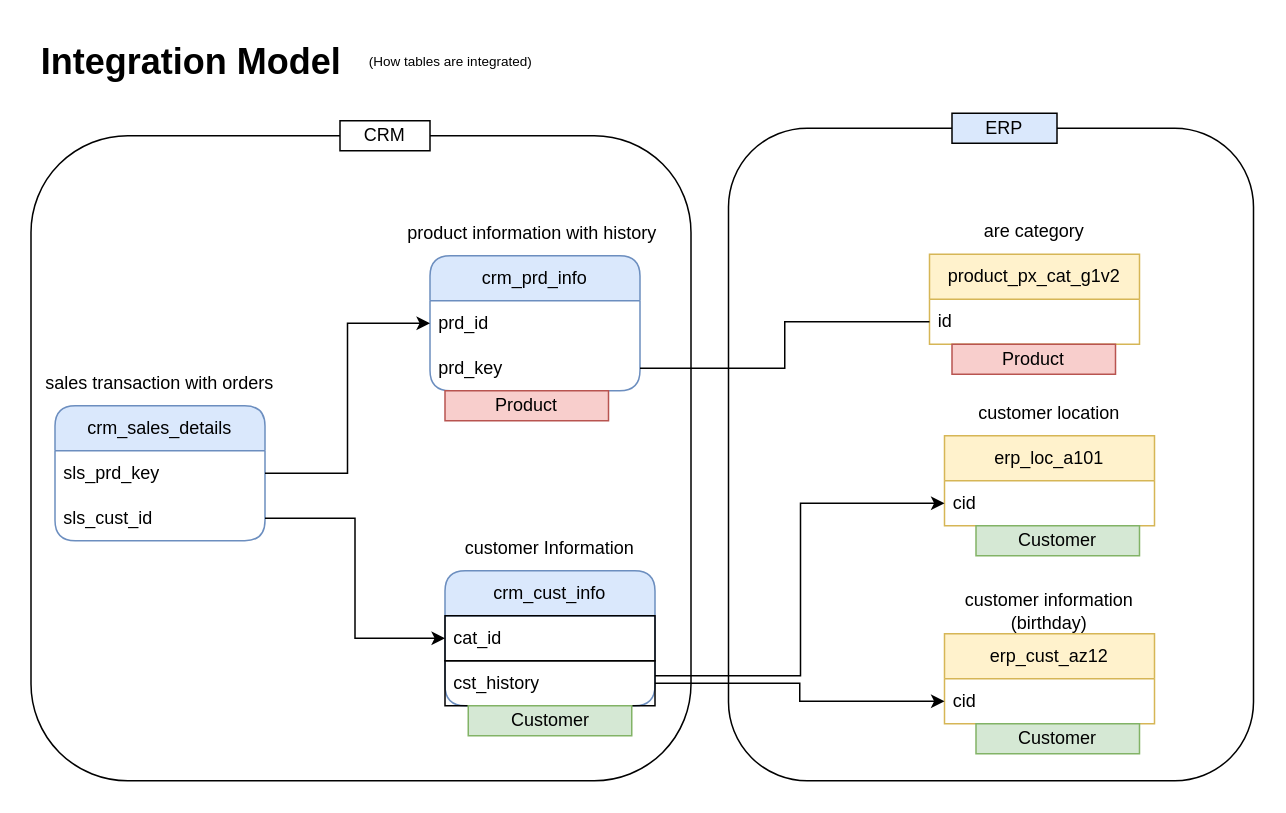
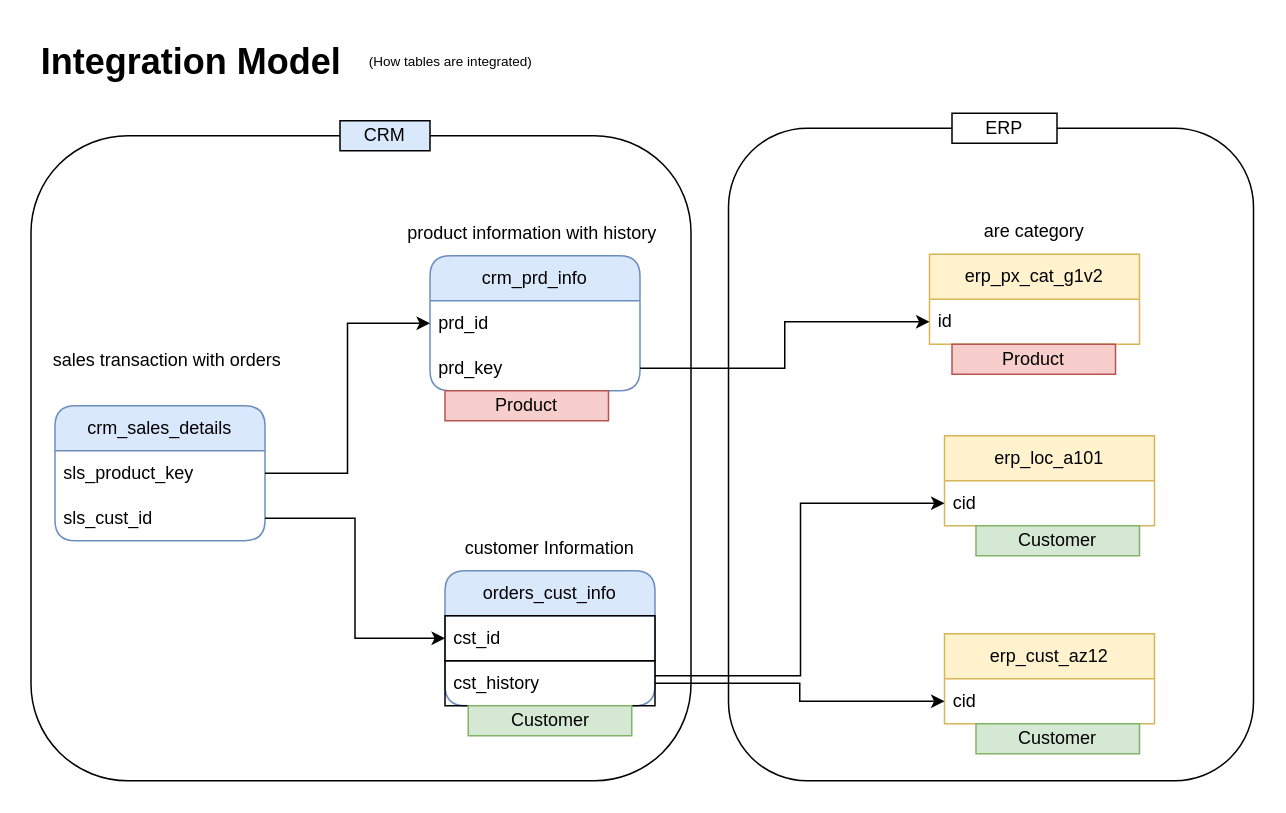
node "ERP": fillcolor #dae8fc -> #ffffff
node "CRM": fillcolor #ffffff -> #dae8fc
node "product_px_cat_g1v2": label "product_px_cat_g1v2" -> "erp_px_cat_g1v2"
edge "id" -- "prd_key": arrowhead none -> classic
node "sales transaction with orders": moved (160, 383) -> (167, 361)
node "customer location": removed
node "sls_prd_key": label "sls_prd_key" -> "sls_product_key"
node "crm_cust_info": label "crm_cust_info" -> "orders_cust_info"
node "customer information (birthday)": removed
node "cat_id": label "cat_id" -> "cst_id"
